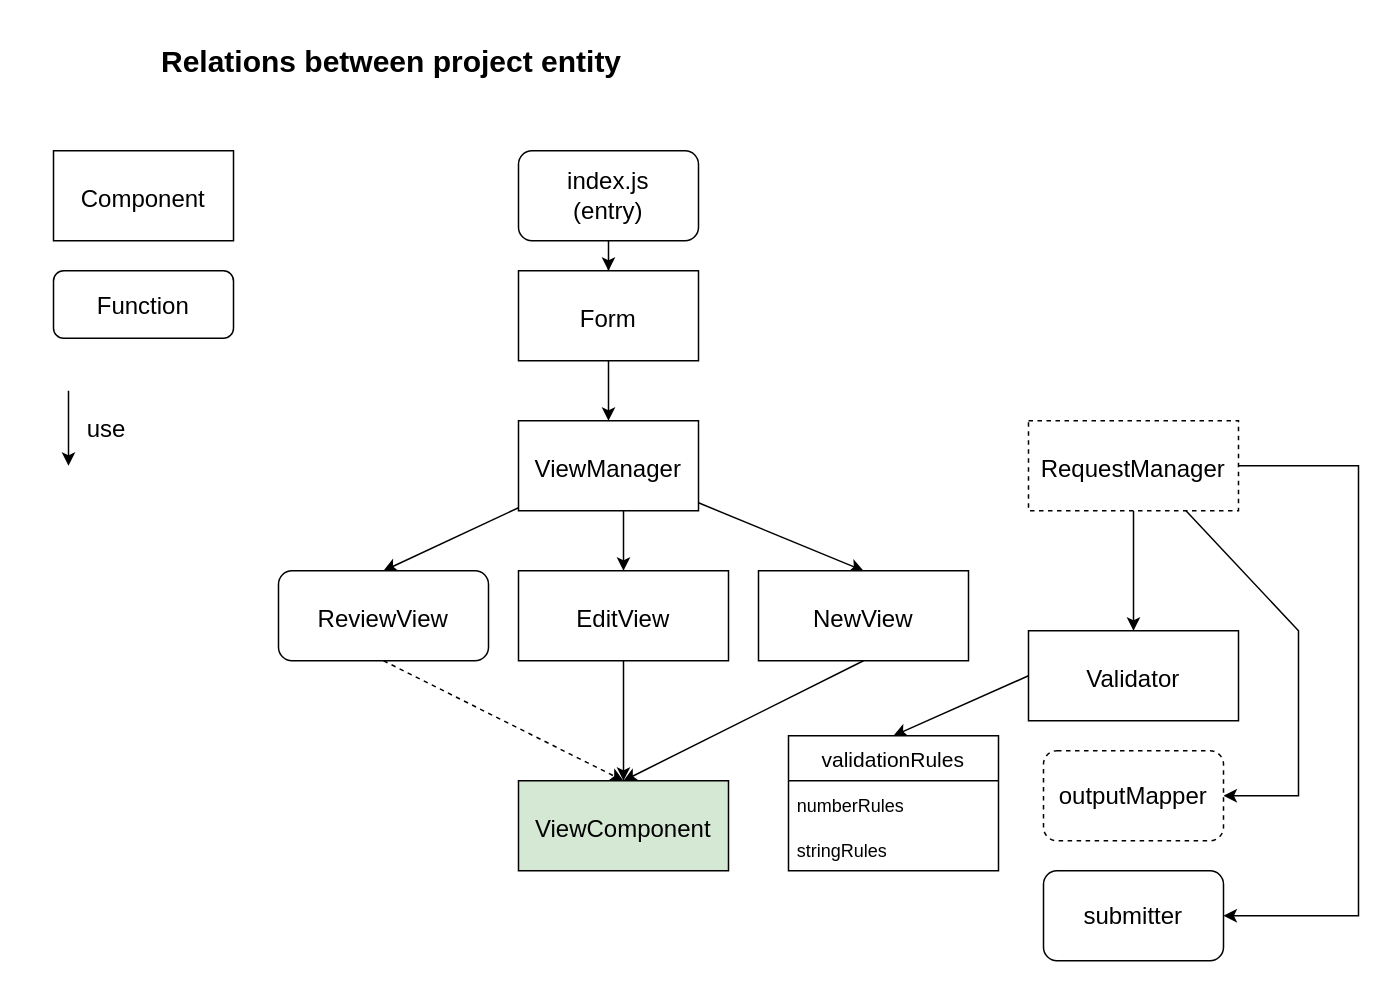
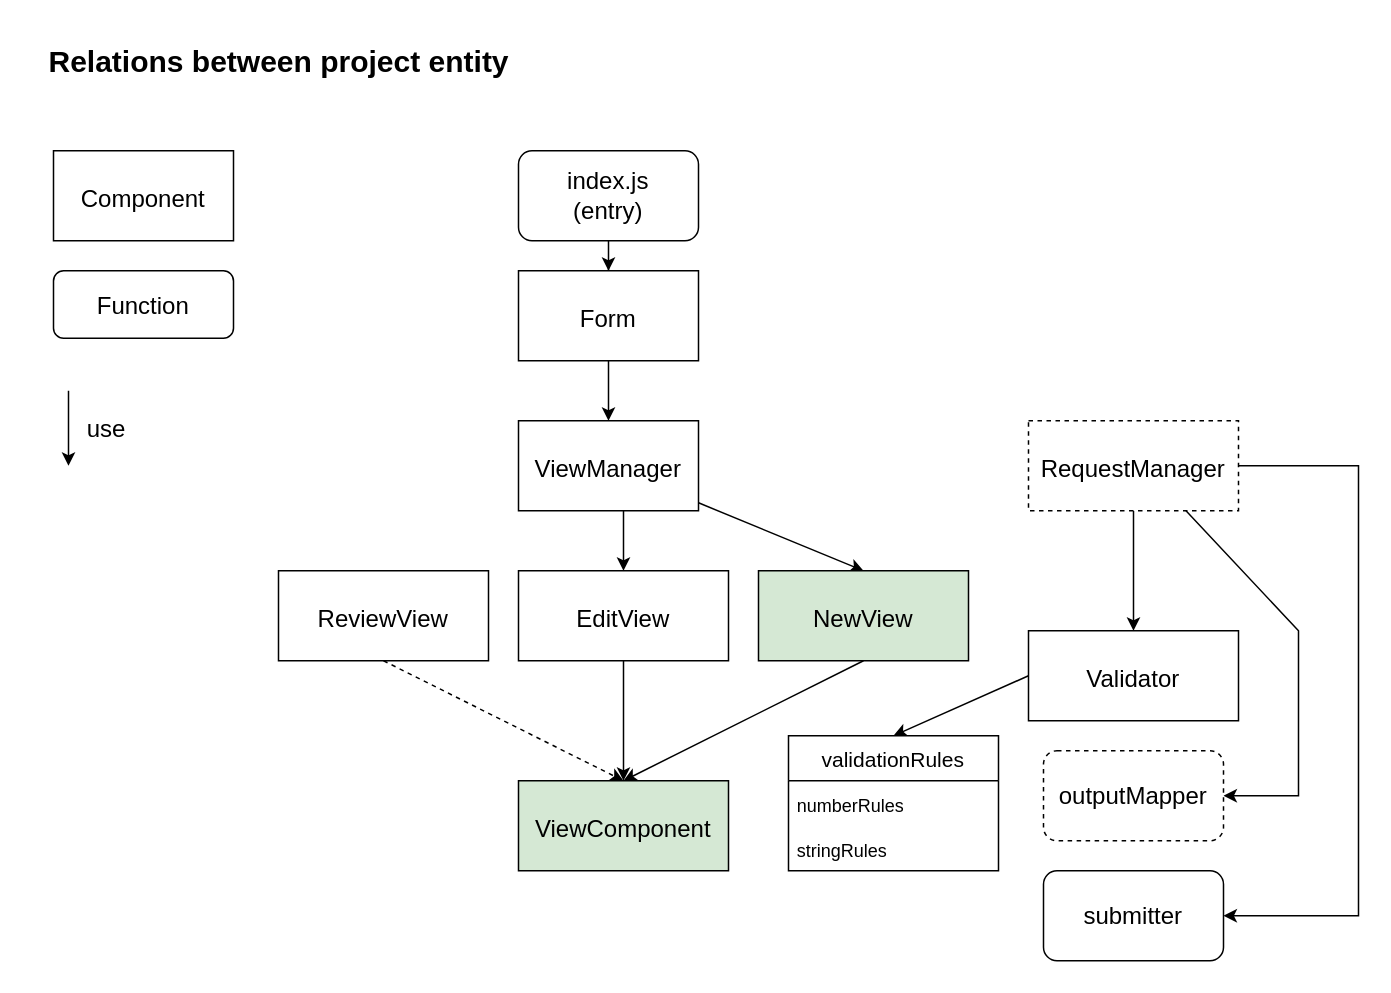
node "Relations between project entity": moved (391, 61) -> (278, 61)
edge "ViewManager" -> "ReviewView": removed
node "ReviewView": shape rounded rectangle -> rectangle
node "NewView": fillcolor #ffffff -> #d5e8d4
